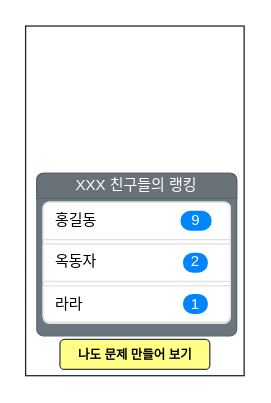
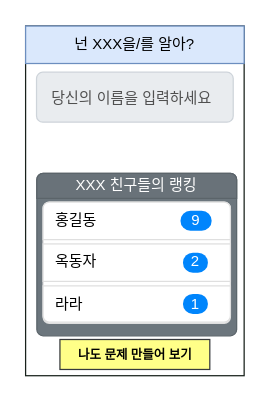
node "넌 XXX을/를 알아?": added
node "당신의 이름을 입력하세요": added
node "나도 문제 만들어 보기": shape rounded rectangle -> rectangle
